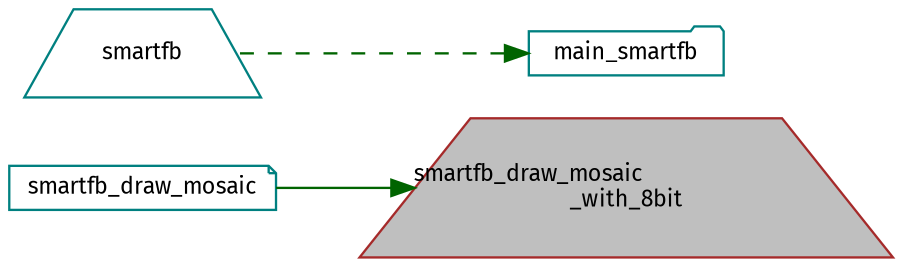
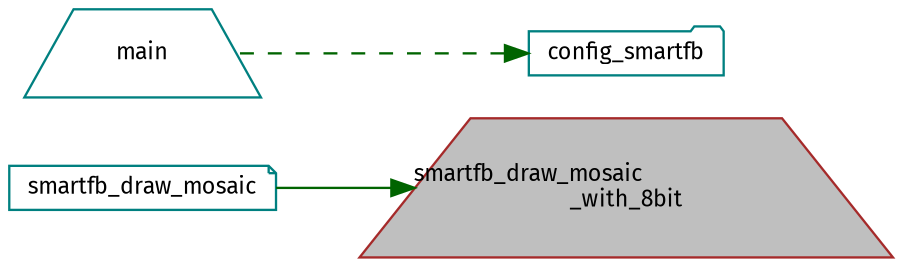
node "smartfb": label "smartfb" -> "main"
node "main_smartfb": label "main_smartfb" -> "config_smartfb"
